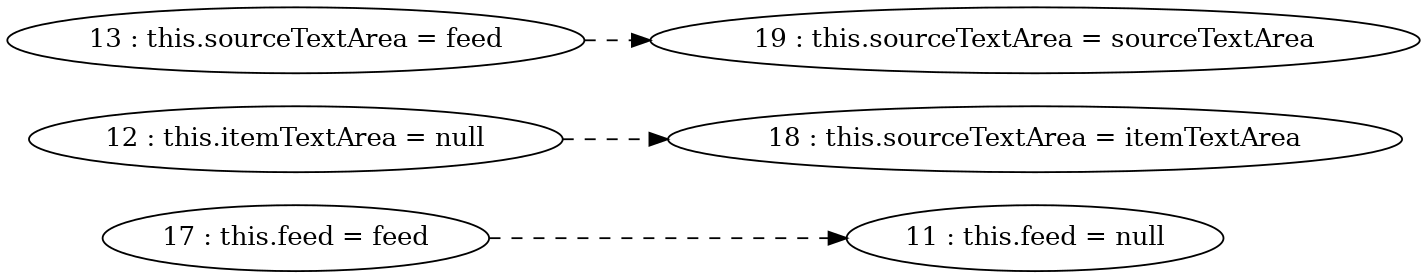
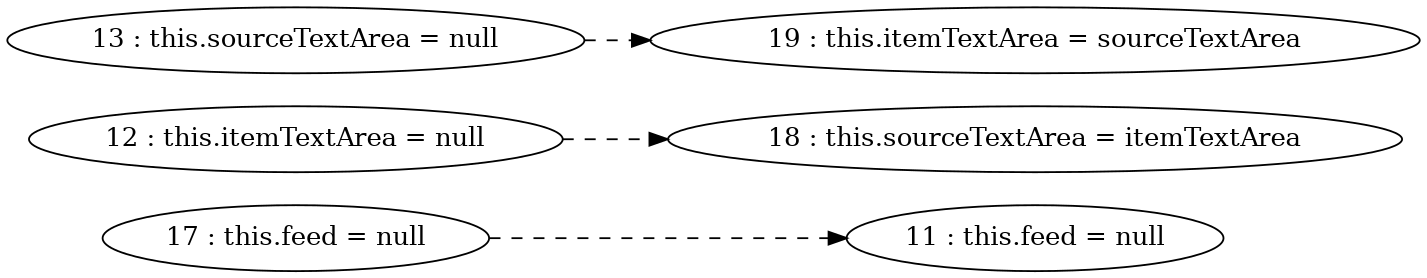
node "13 : this.sourceTextArea = feed": label "13 : this.sourceTextArea = feed" -> "13 : this.sourceTextArea = null"
node "19 : this.sourceTextArea = sourceTextArea": label "19 : this.sourceTextArea = sourceTextArea" -> "19 : this.itemTextArea = sourceTextArea"
node "17 : this.feed = feed": label "17 : this.feed = feed" -> "17 : this.feed = null"
